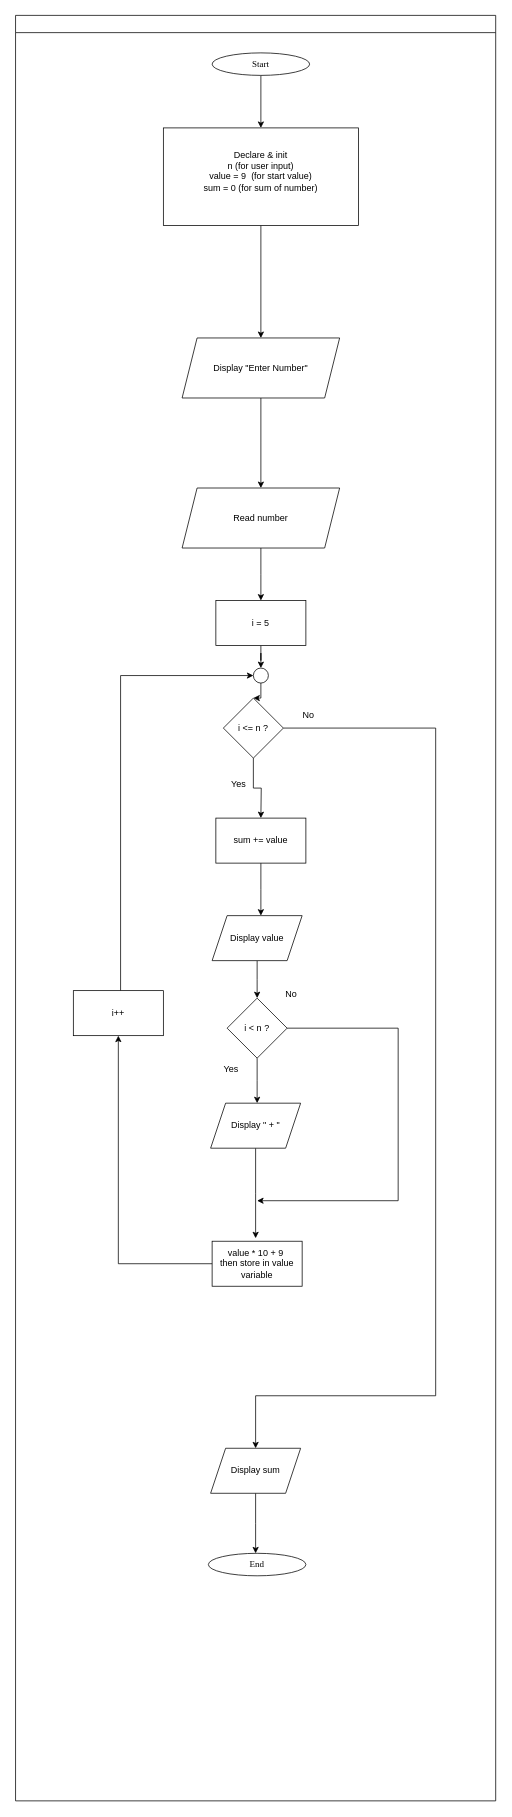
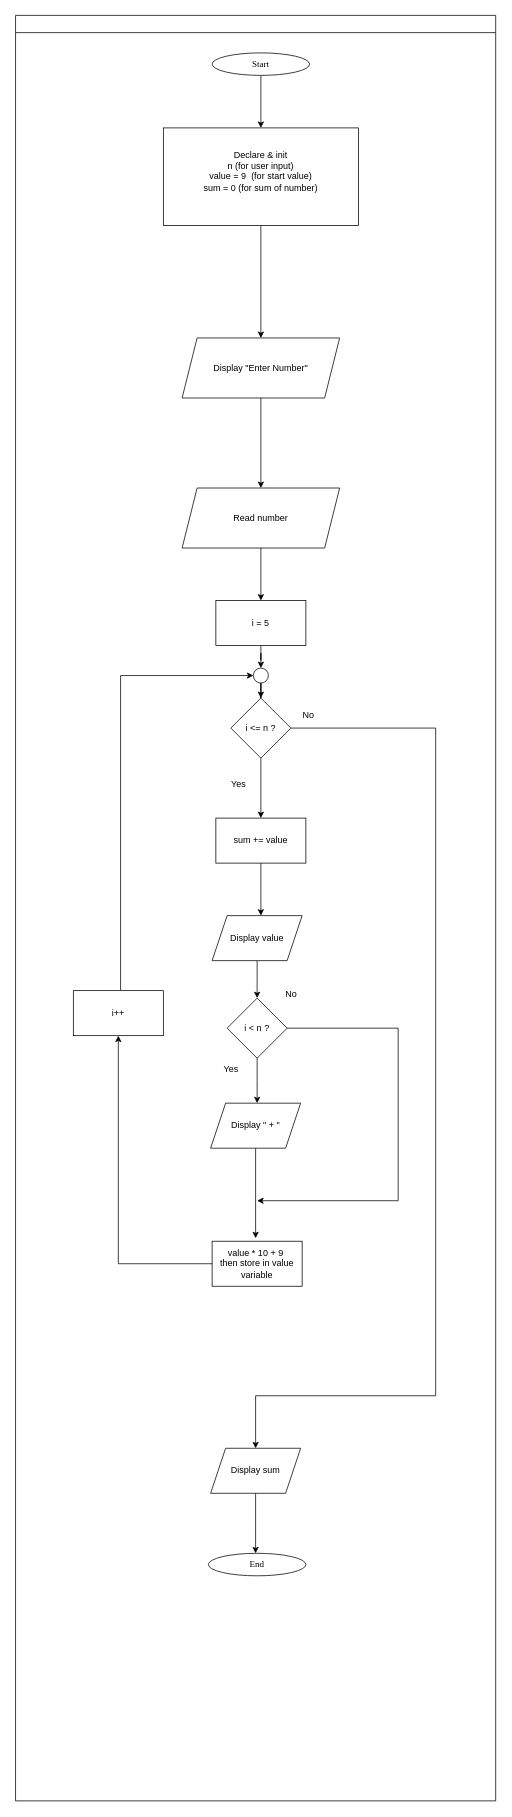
node "i <= n ?": moved (253, 728) -> (261, 728)
